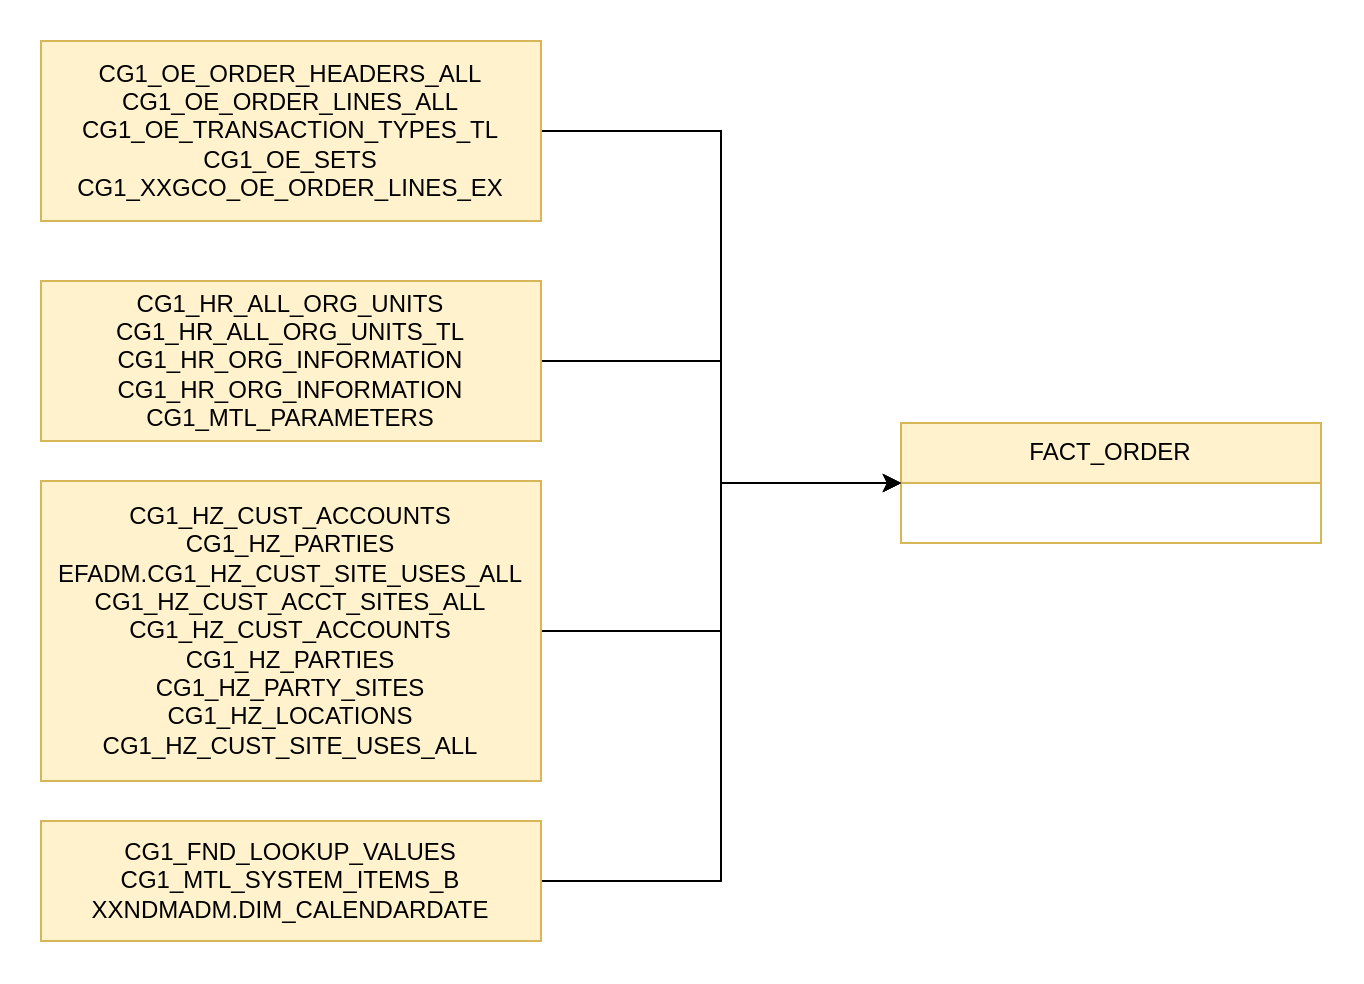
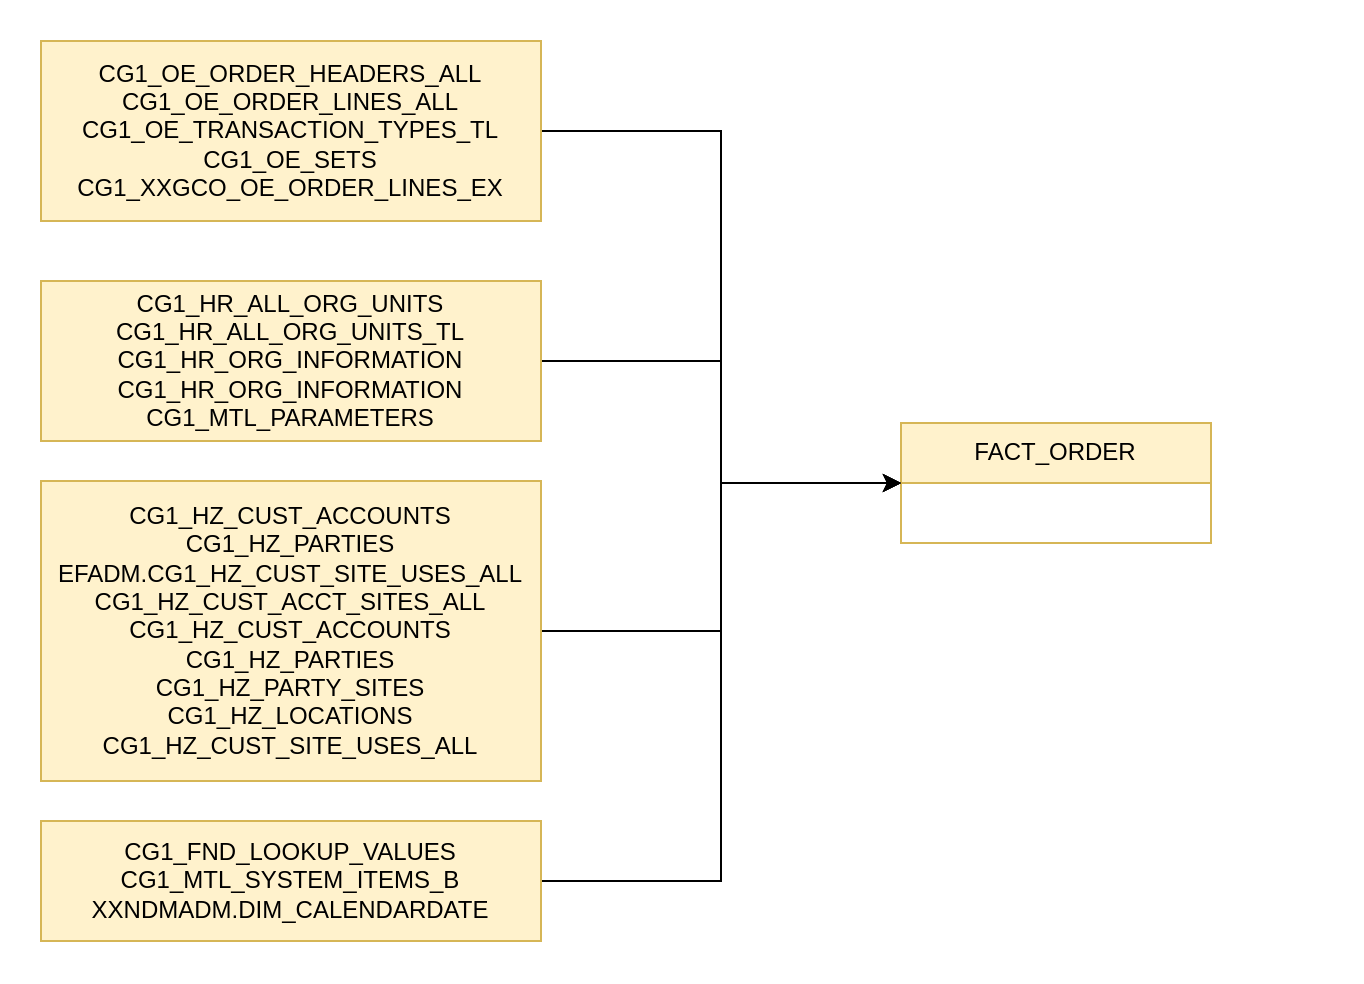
node "FACT_ORDER": size 420x120 -> 310x120
